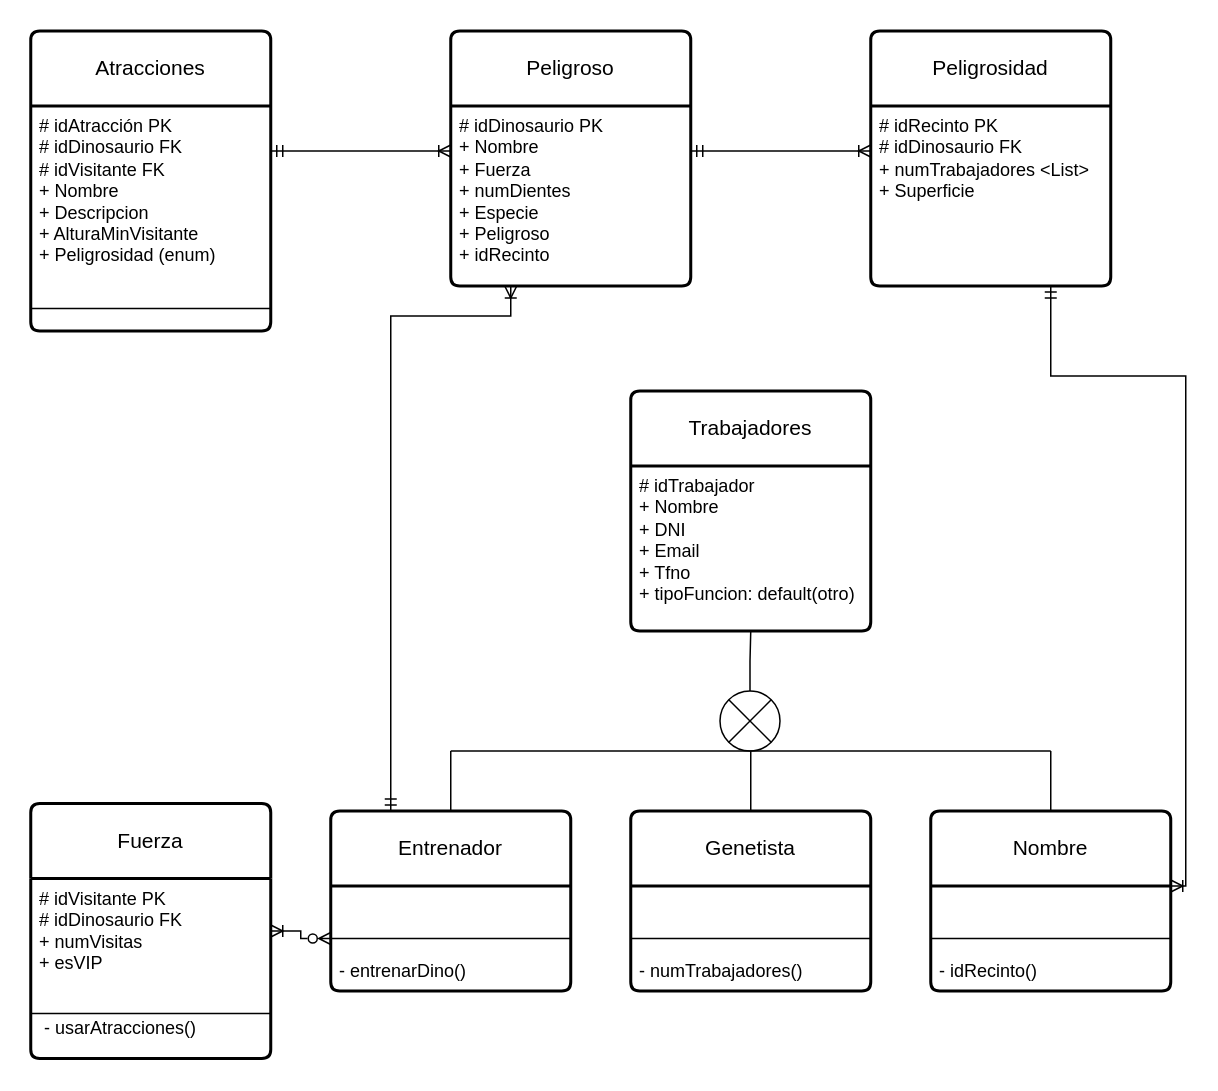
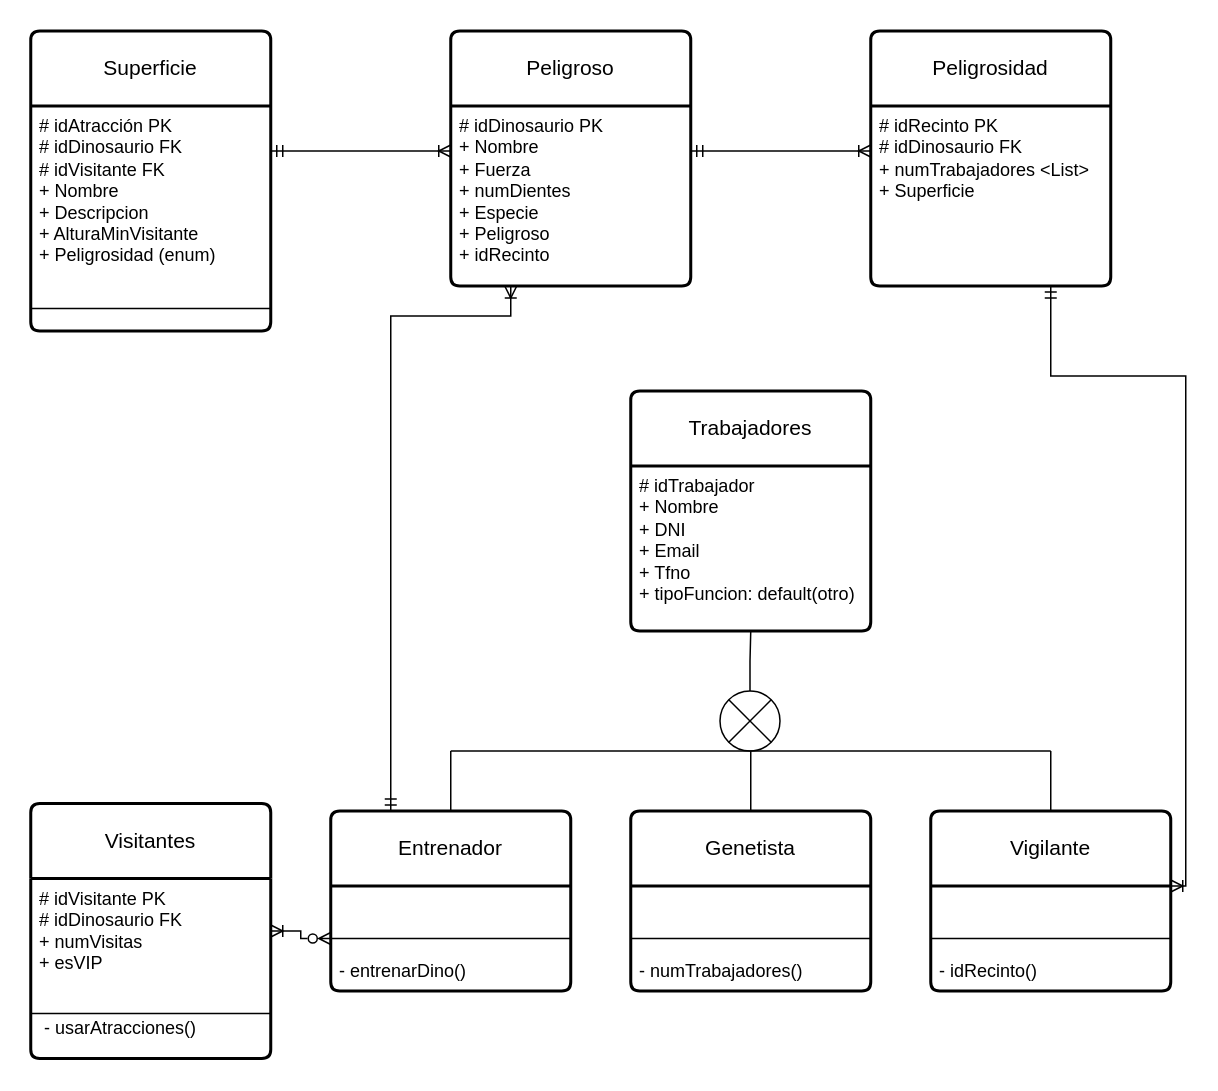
node "Atracciones": label "Atracciones" -> "Superficie"
node "Fuerza": label "Fuerza" -> "Visitantes"
node "Nombre": label "Nombre" -> "Vigilante"
